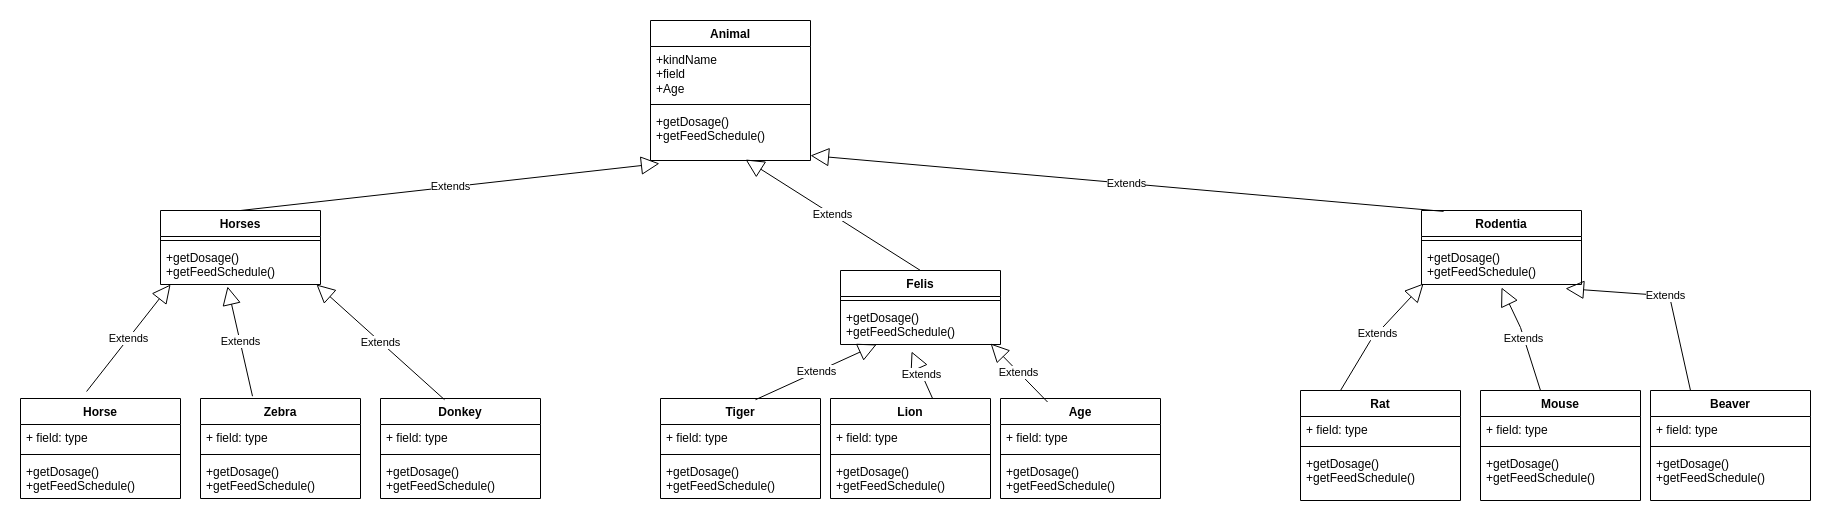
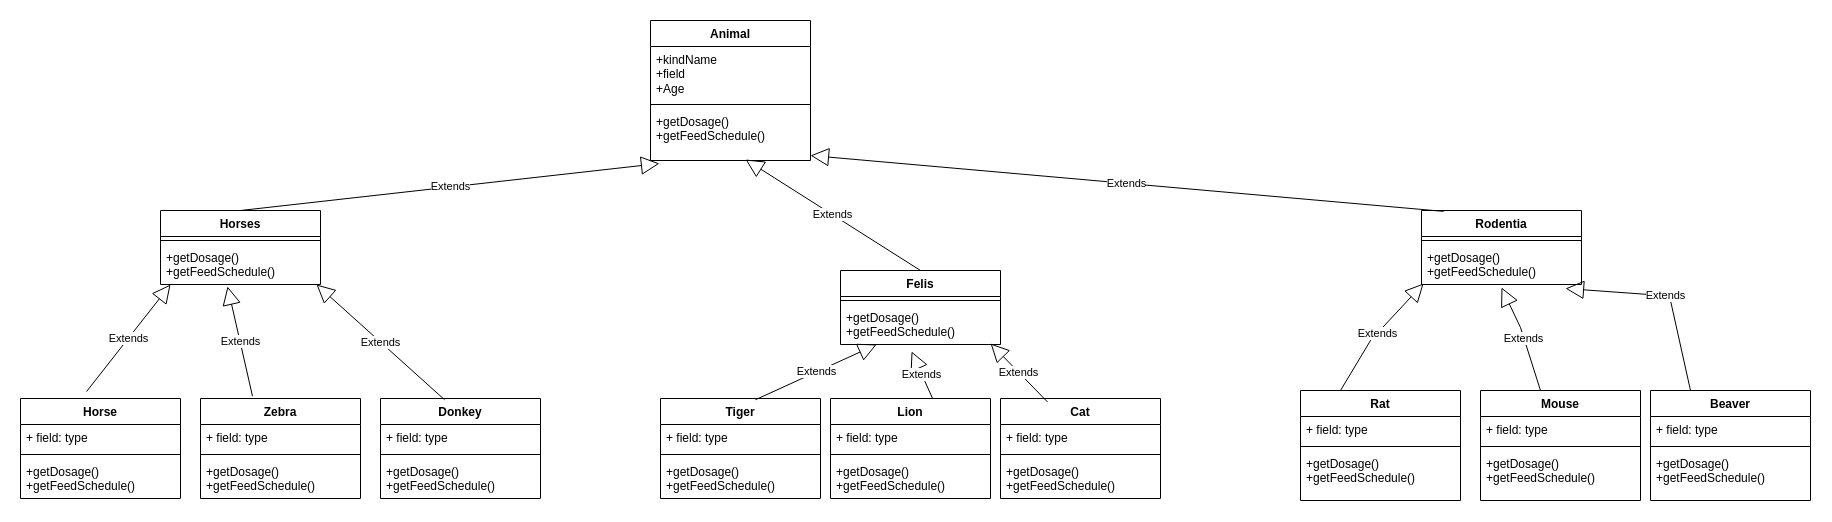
node "Age": label "Age" -> "Cat"
